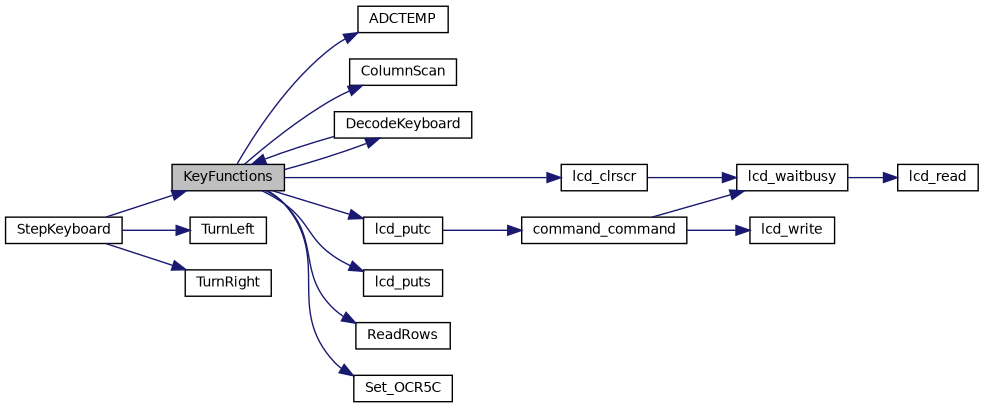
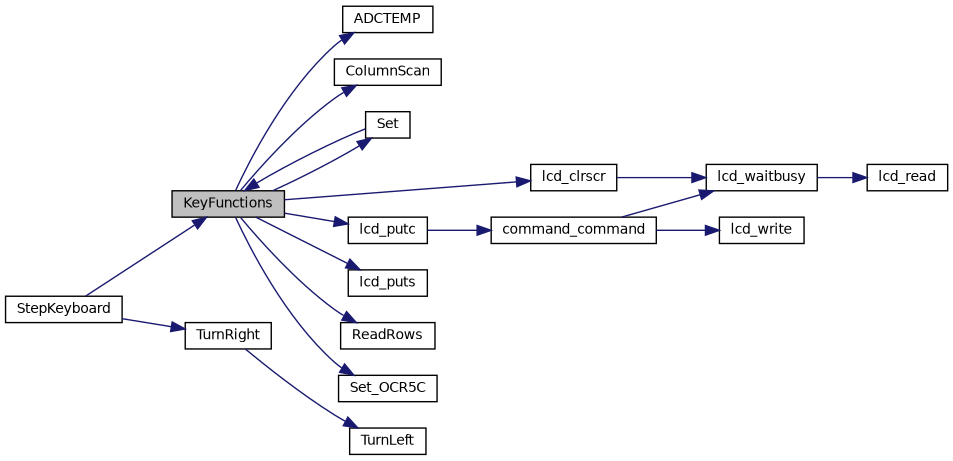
node "DecodeKeyboard": label "DecodeKeyboard" -> "Set"
edge "StepKeyboard" -> "TurnLeft": now "TurnRight" -> "TurnLeft"
